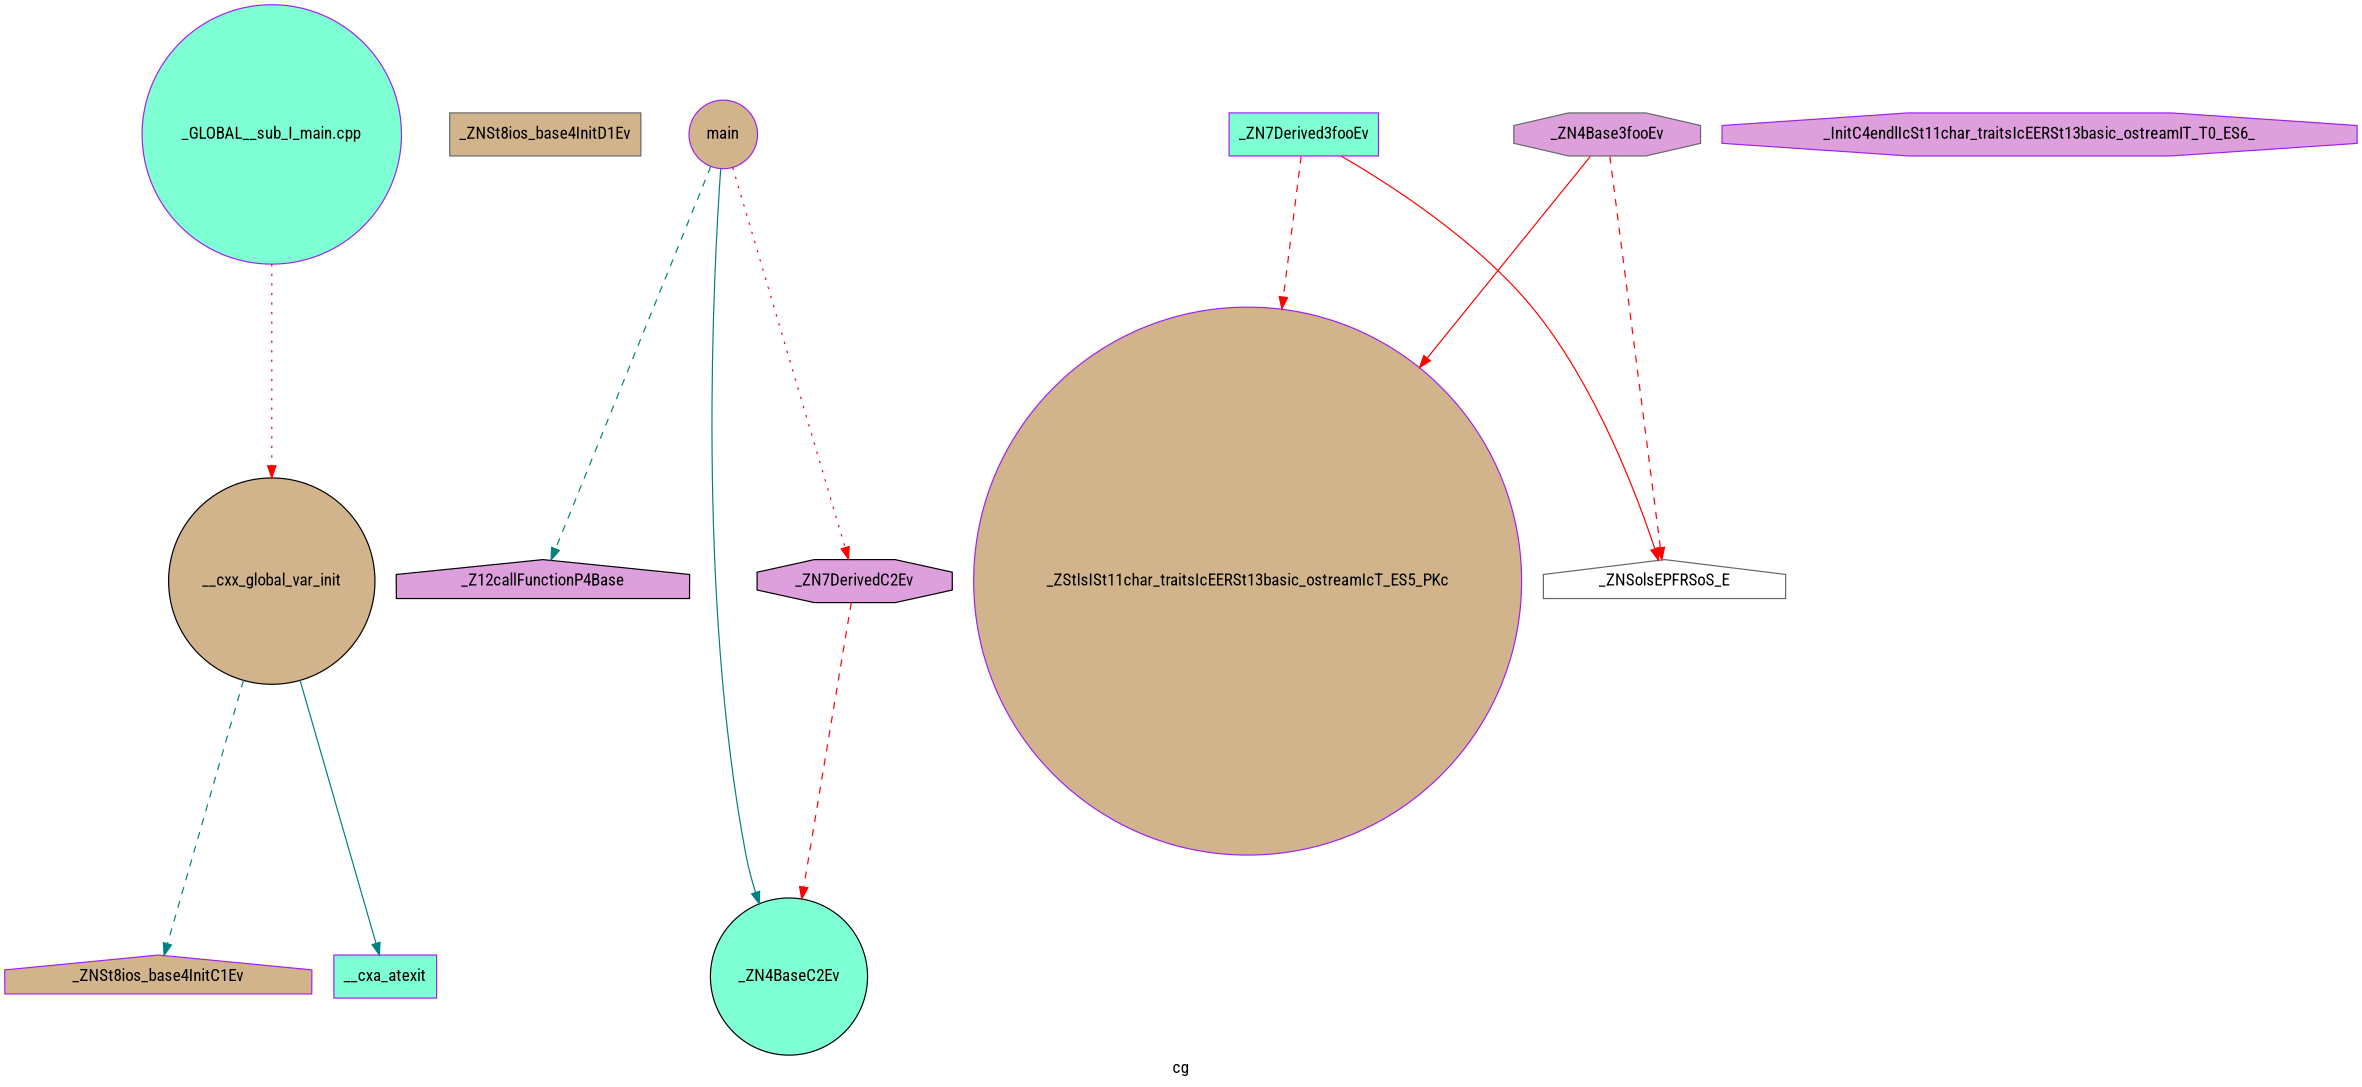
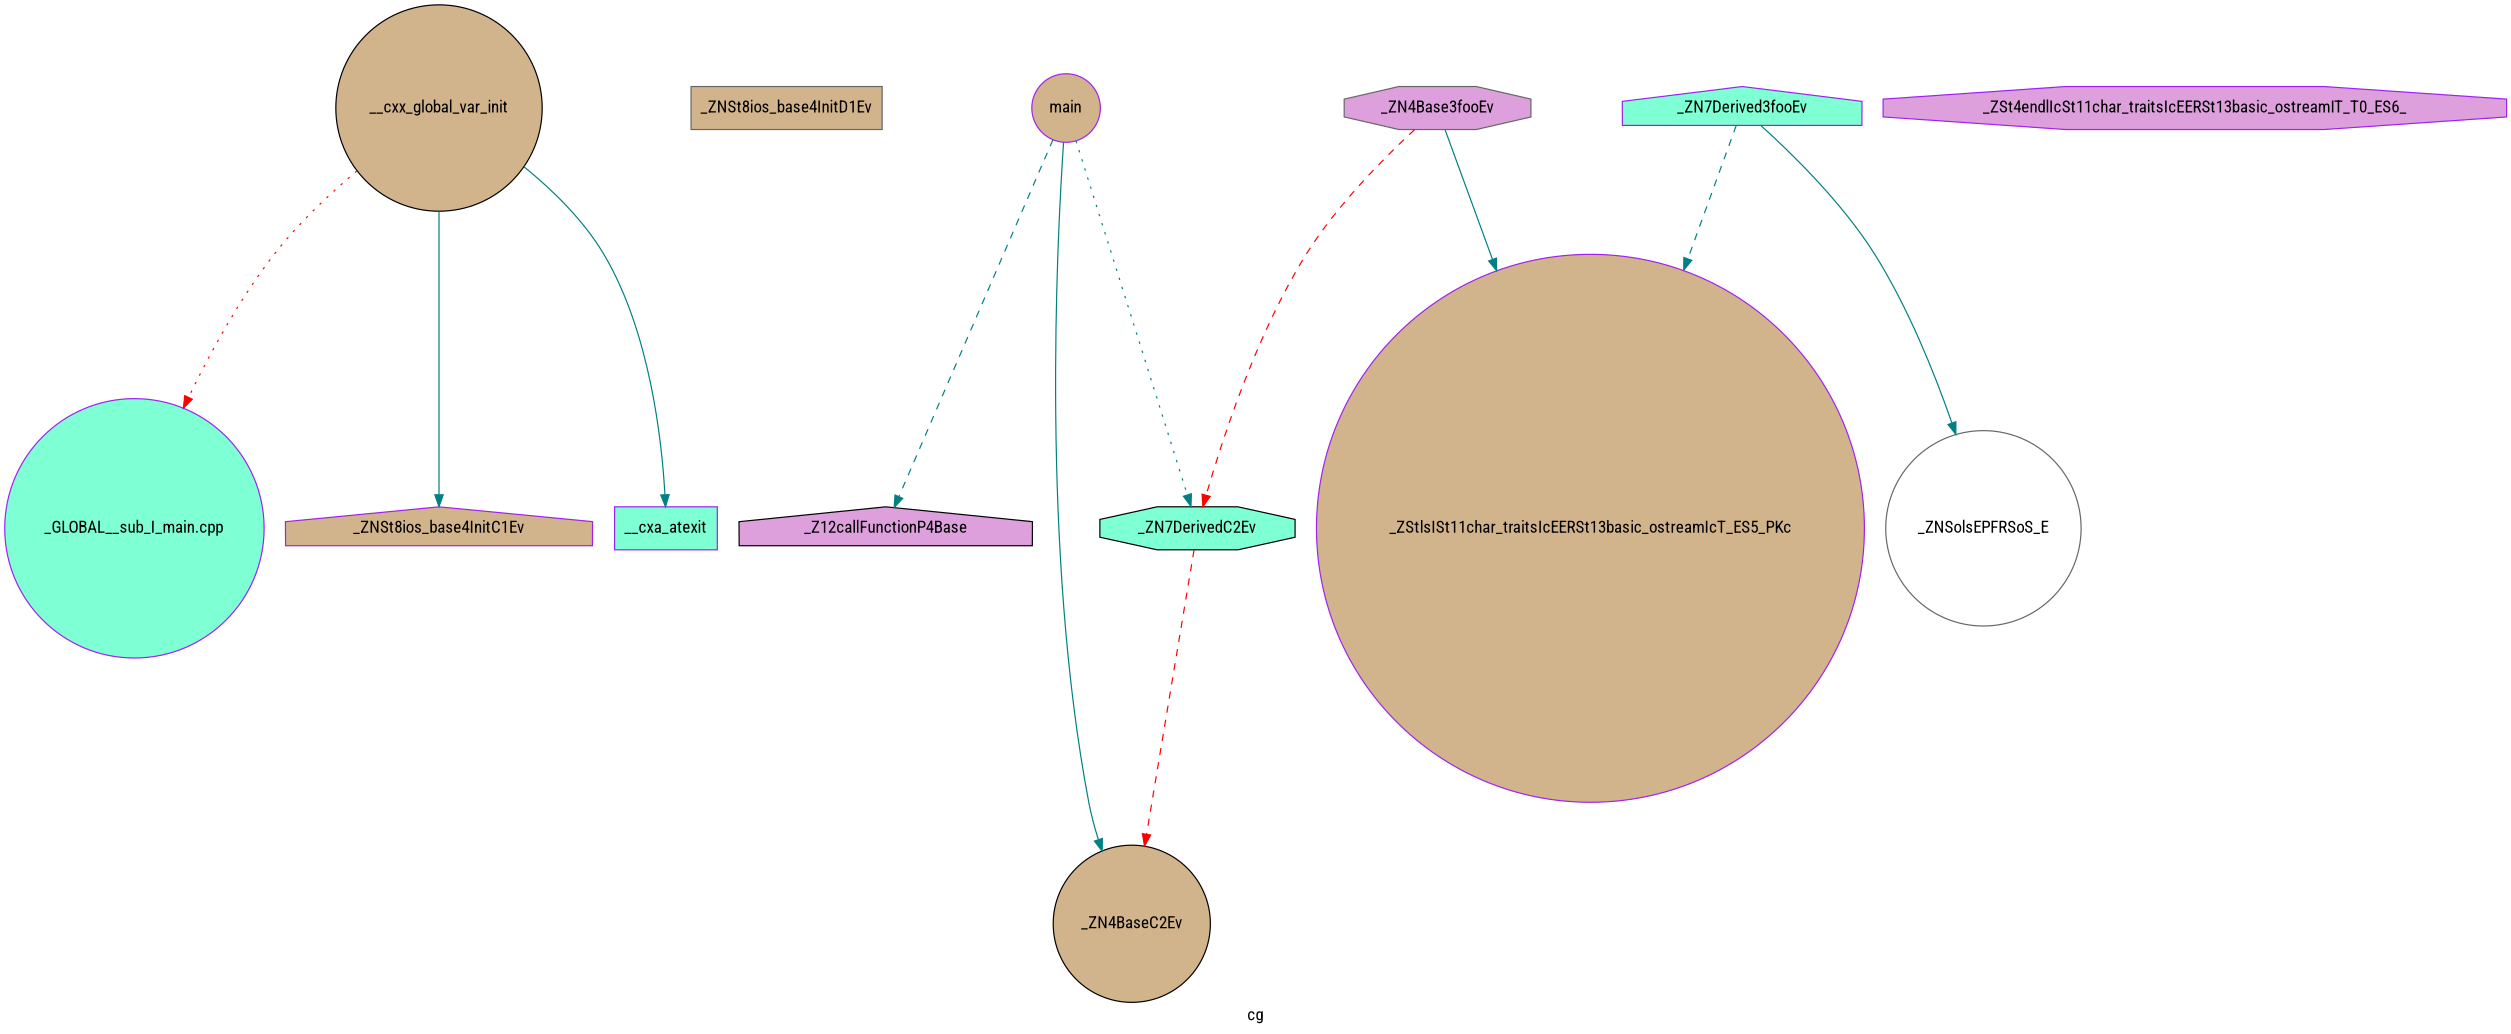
node "_ZN7Derived3fooEv": shape box -> house
node "_InitC4endlIcSt11char_traitsIcEERSt13basic_ostreamIT_T0_ES6_": label "_InitC4endlIcSt11char_traitsIcEERSt13basic_ostreamIT_T0_ES6_" -> "_ZSt4endlIcSt11char_traitsIcEERSt13basic_ostreamIT_T0_ES6_"
edge "_ZN7Derived3fooEv" -> "_ZStlsISt11char_traitsIcEERSt13basic_ostreamIcT_ES5_PKc": color red -> teal
edge "_ZN4Base3fooEv" -> "_ZStlsISt11char_traitsIcEERSt13basic_ostreamIcT_ES5_PKc": color red -> teal
edge "_ZN7Derived3fooEv" -> "_ZNSolsEPFRSoS_E": color red -> teal
edge "_ZN4Base3fooEv" -> "_ZNSolsEPFRSoS_E": now "_ZN4Base3fooEv" -> "_ZN7DerivedC2Ev"
edge "main" -> "_ZN7DerivedC2Ev": color red -> teal
edge "_GLOBAL__sub_I_main.cpp" -> "__cxx_global_var_init": reversed
node "_ZN7DerivedC2Ev": fillcolor plum -> aquamarine
node "_ZNSolsEPFRSoS_E": shape house -> circle
edge "__cxx_global_var_init" -> "_ZNSt8ios_base4InitC1Ev": style dashed -> solid
node "_ZN4BaseC2Ev": fillcolor aquamarine -> tan
